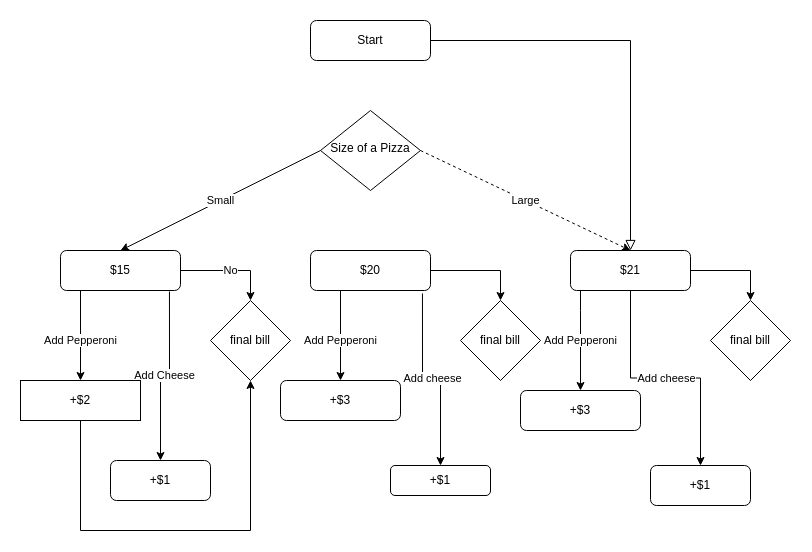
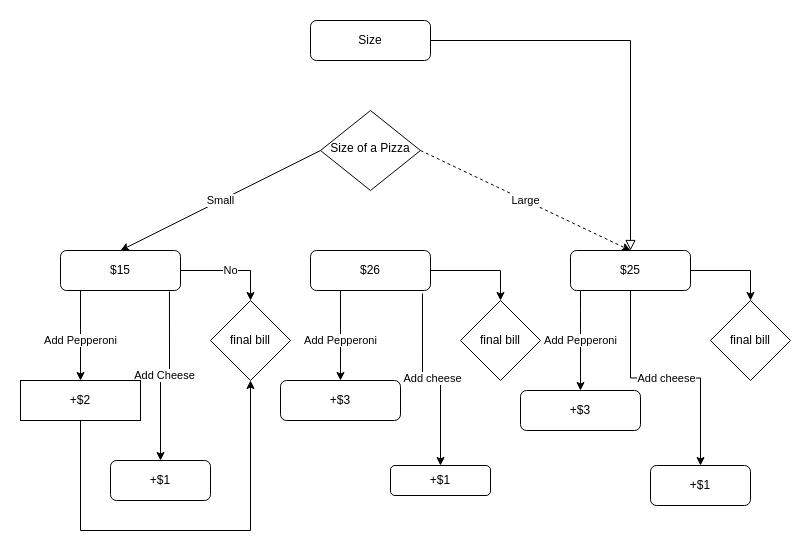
node "Start": label "Start" -> "Size"
node "$20": label "$20" -> "$26"
node "$21": label "$21" -> "$25"
